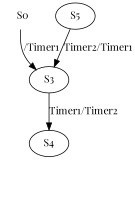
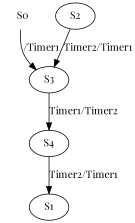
node "S5": label "S5" -> "S2"
node "S1": added
